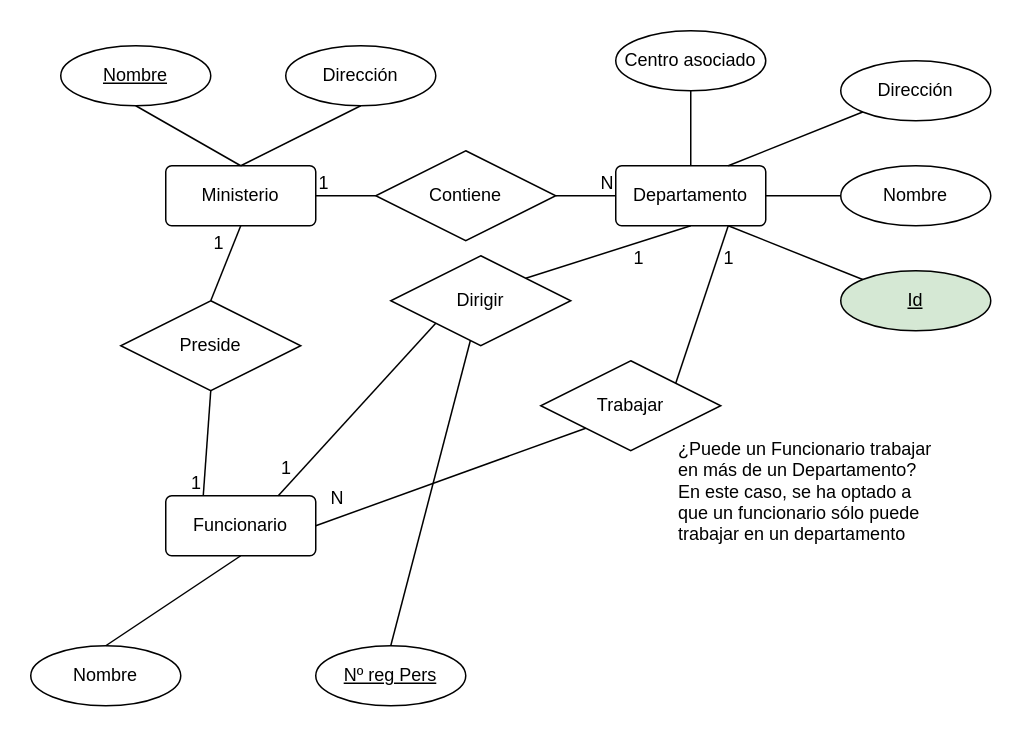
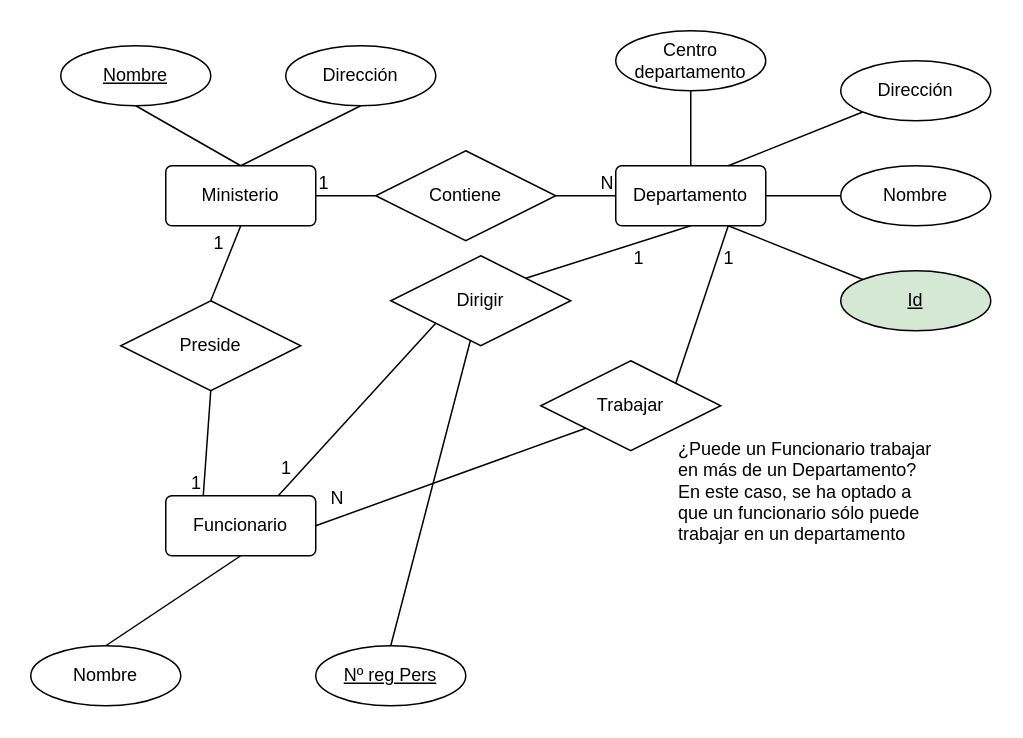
node "Centro asociado": label "Centro asociado" -> "Centro departamento"
